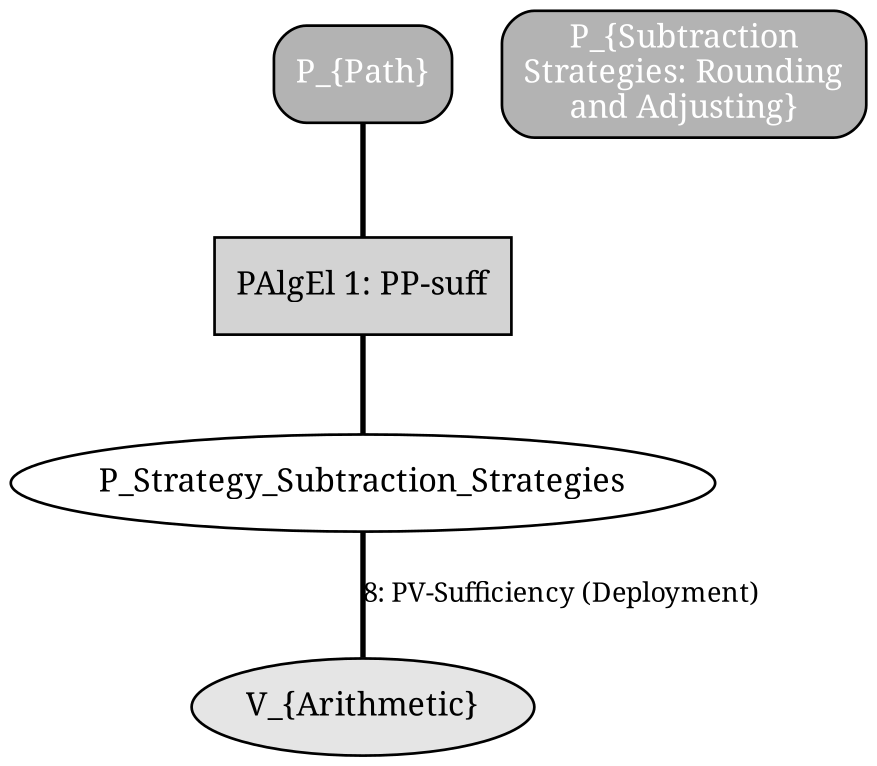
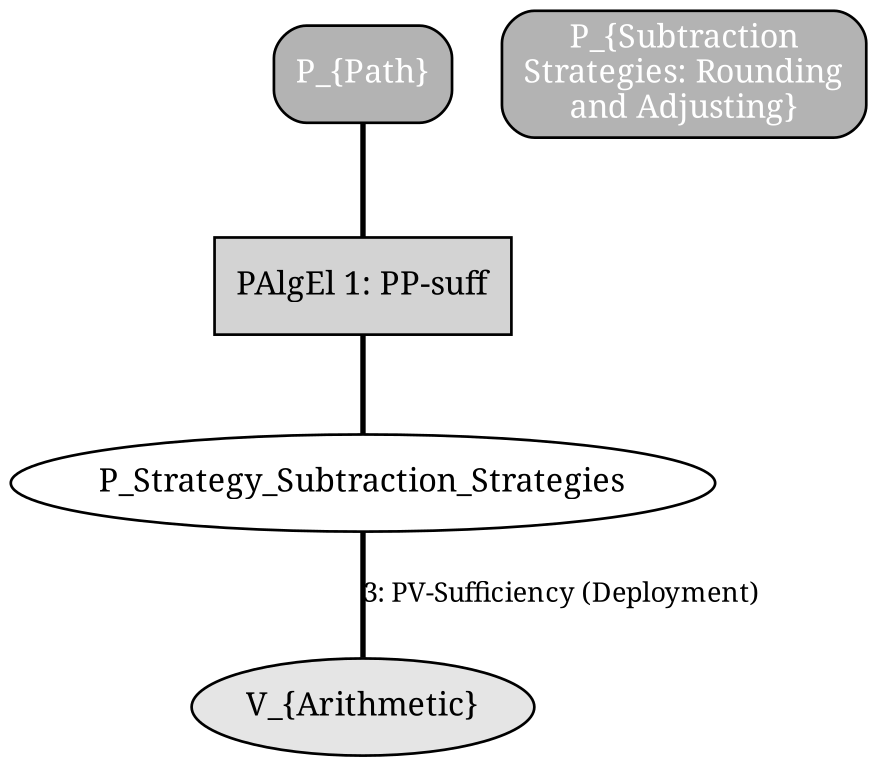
edge "P_Strategy_Subtraction_Strategies" -> "V_{Arithmetic}": label "8: PV-Sufficiency (Deployment)" -> "3: PV-Sufficiency (Deployment)"
